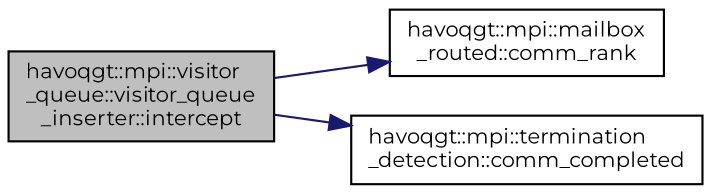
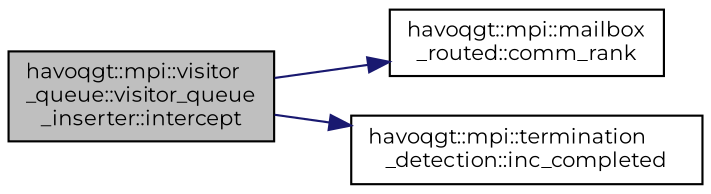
node "havoqgt::mpi::termination _detection::comm_completed": label "havoqgt::mpi::termination _detection::comm_completed" -> "havoqgt::mpi::termination _detection::inc_completed"
